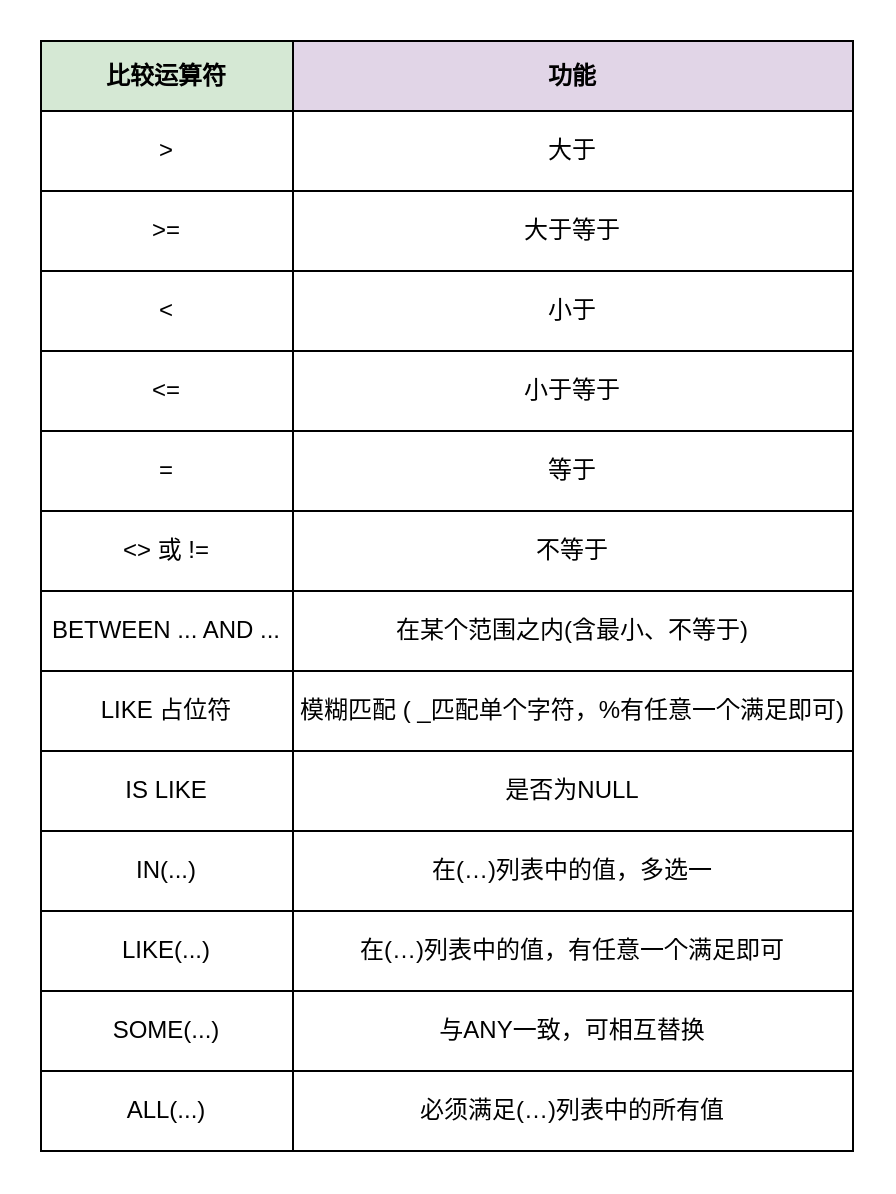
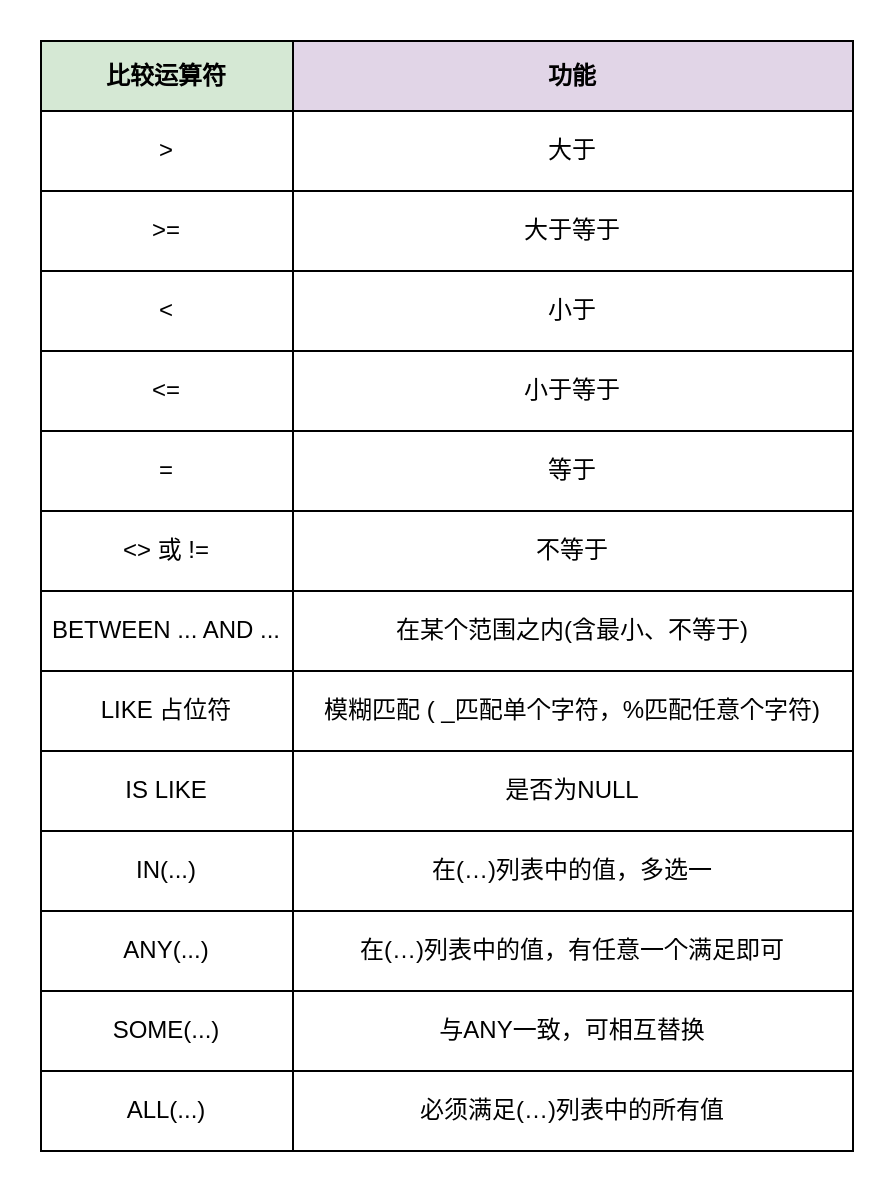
node "模糊匹配 ( _匹配单个字符，%有任意一个满足即可)": label "模糊匹配 ( _匹配单个字符，%有任意一个满足即可)" -> "模糊匹配 ( _匹配单个字符，%匹配任意个字符)"
node "LIKE(...)": label "LIKE(...)" -> "ANY(...)"
